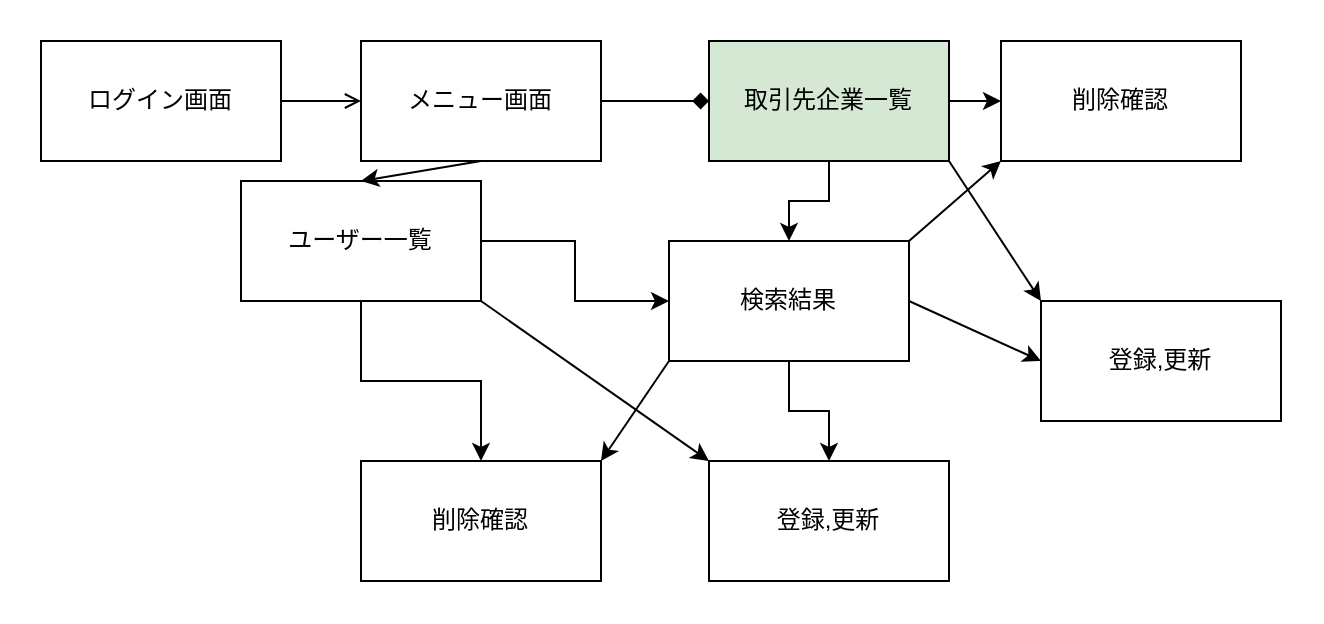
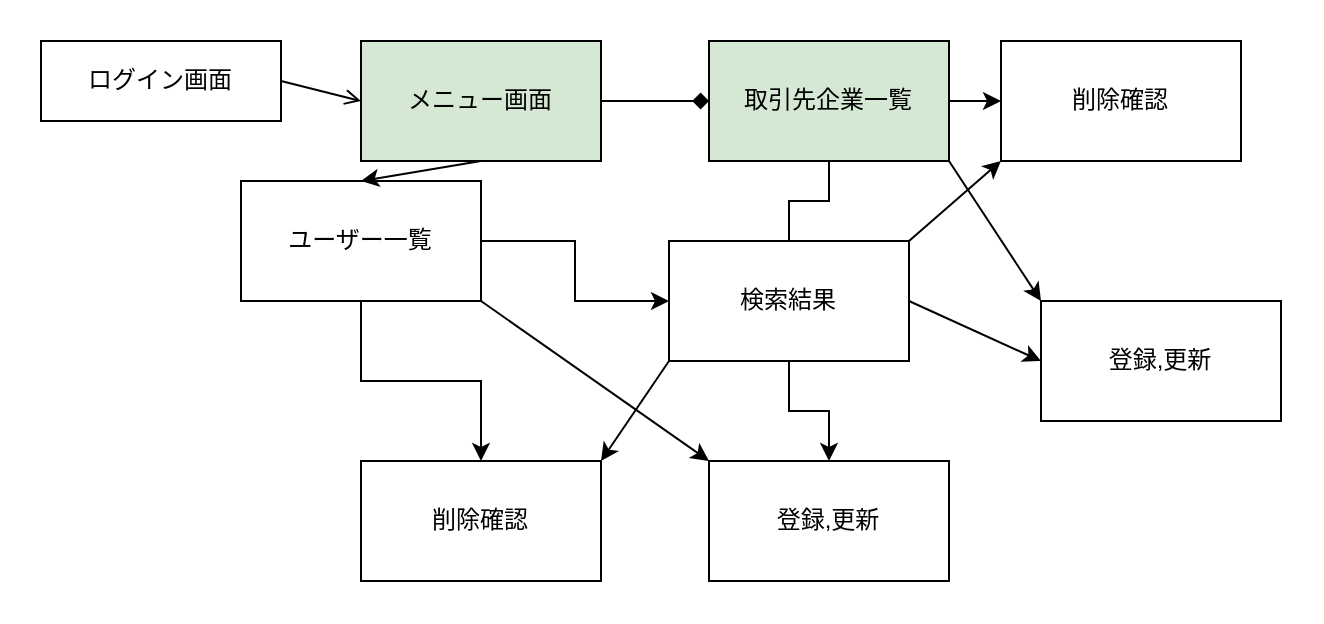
node "ログイン画面": size 240x120 -> 240x80
node "メニュー画面": fillcolor #ffffff -> #d5e8d4
edge "取引先企業一覧" -> "検索結果": arrowhead classic -> none
